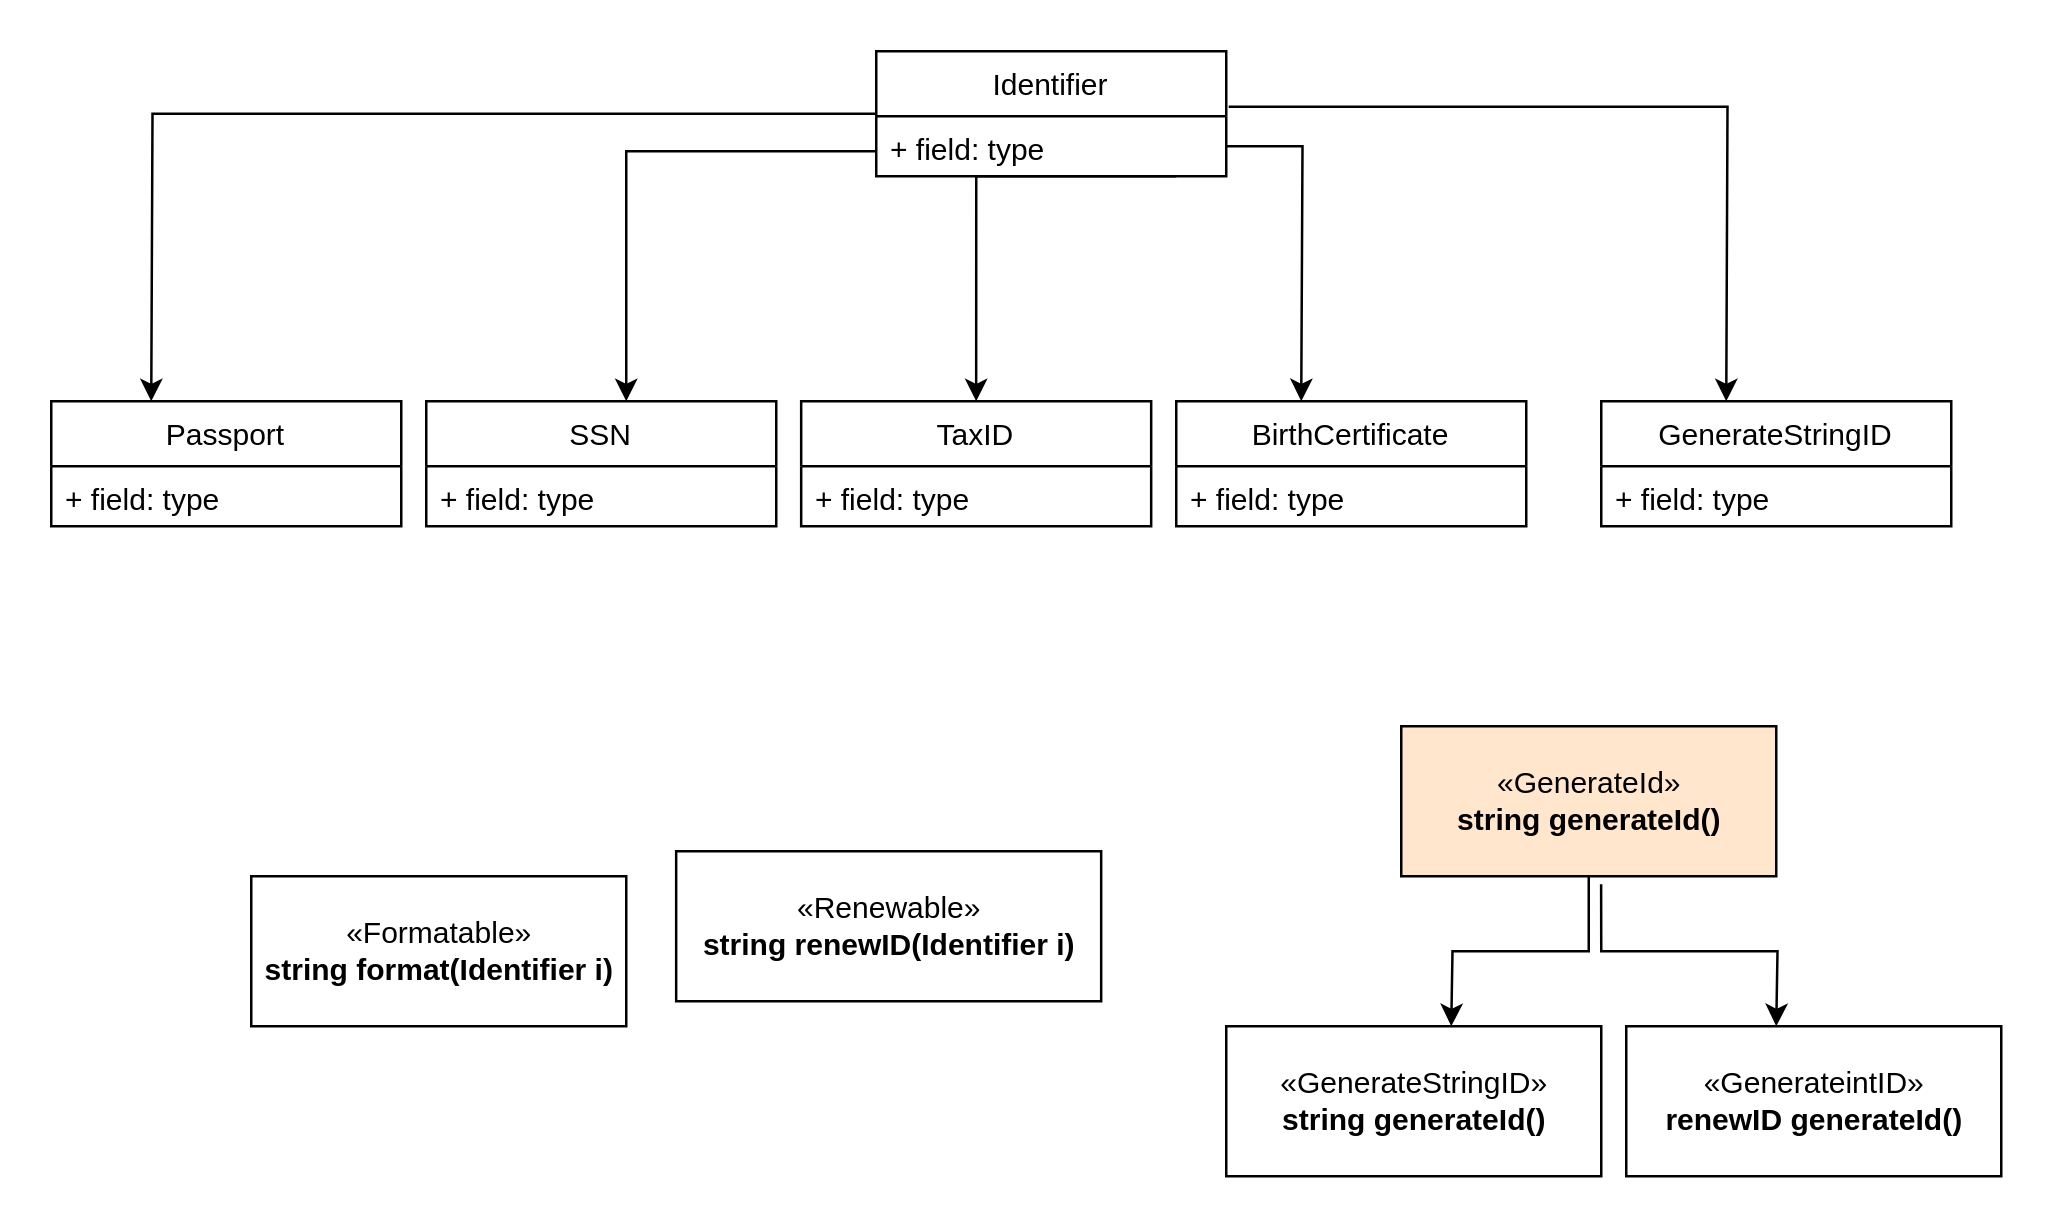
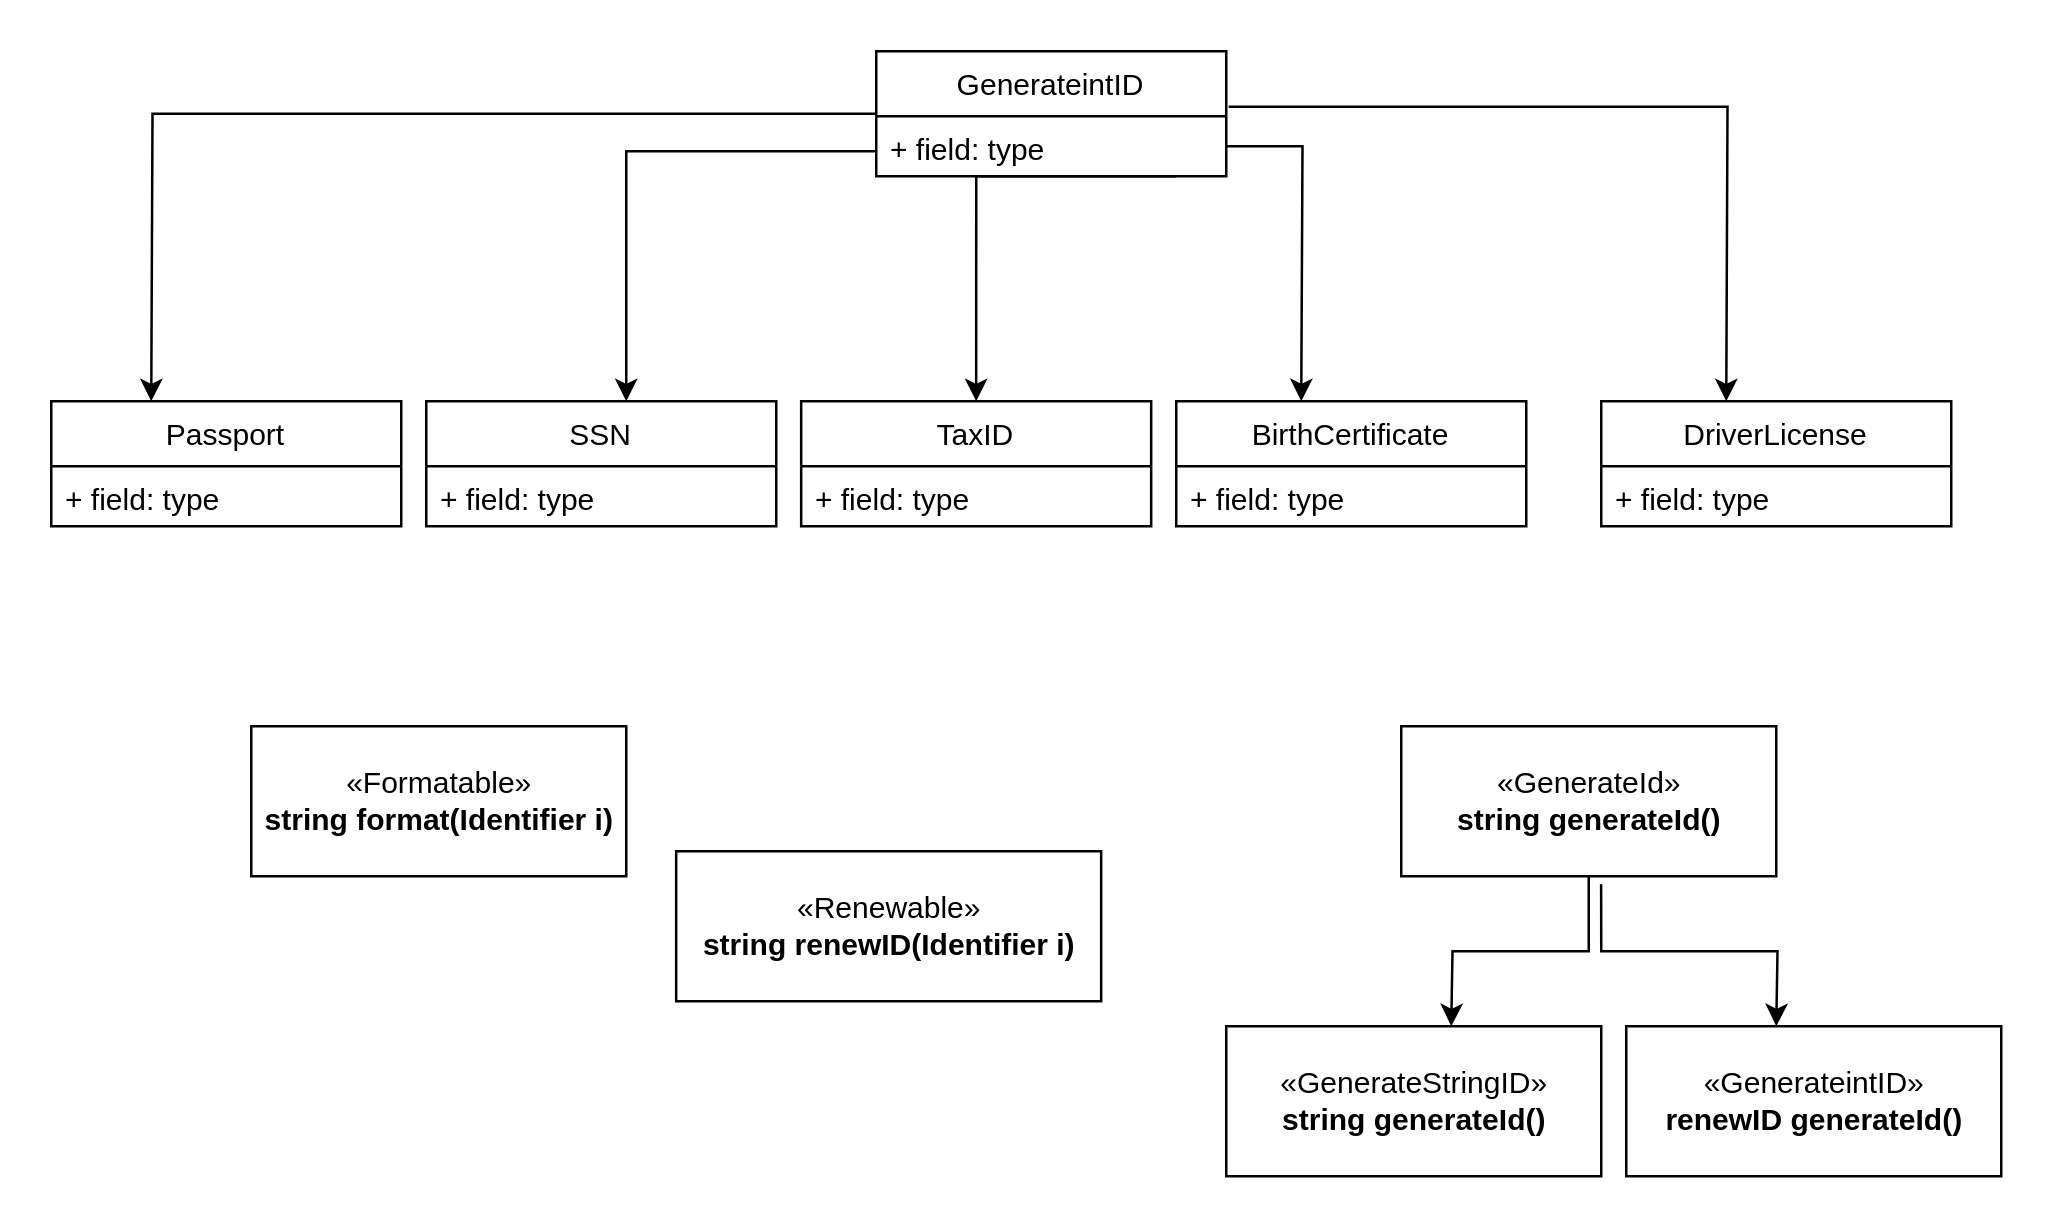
node "Identifier": label "Identifier" -> "GenerateintID"
node "GenerateStringID": label "GenerateStringID" -> "DriverLicense"
node "«GenerateId» string generateId()": fillcolor #ffe6cc -> #ffffff
node "«Formatable» string format(Identifier i)": moved (439, 951) -> (439, 801)
